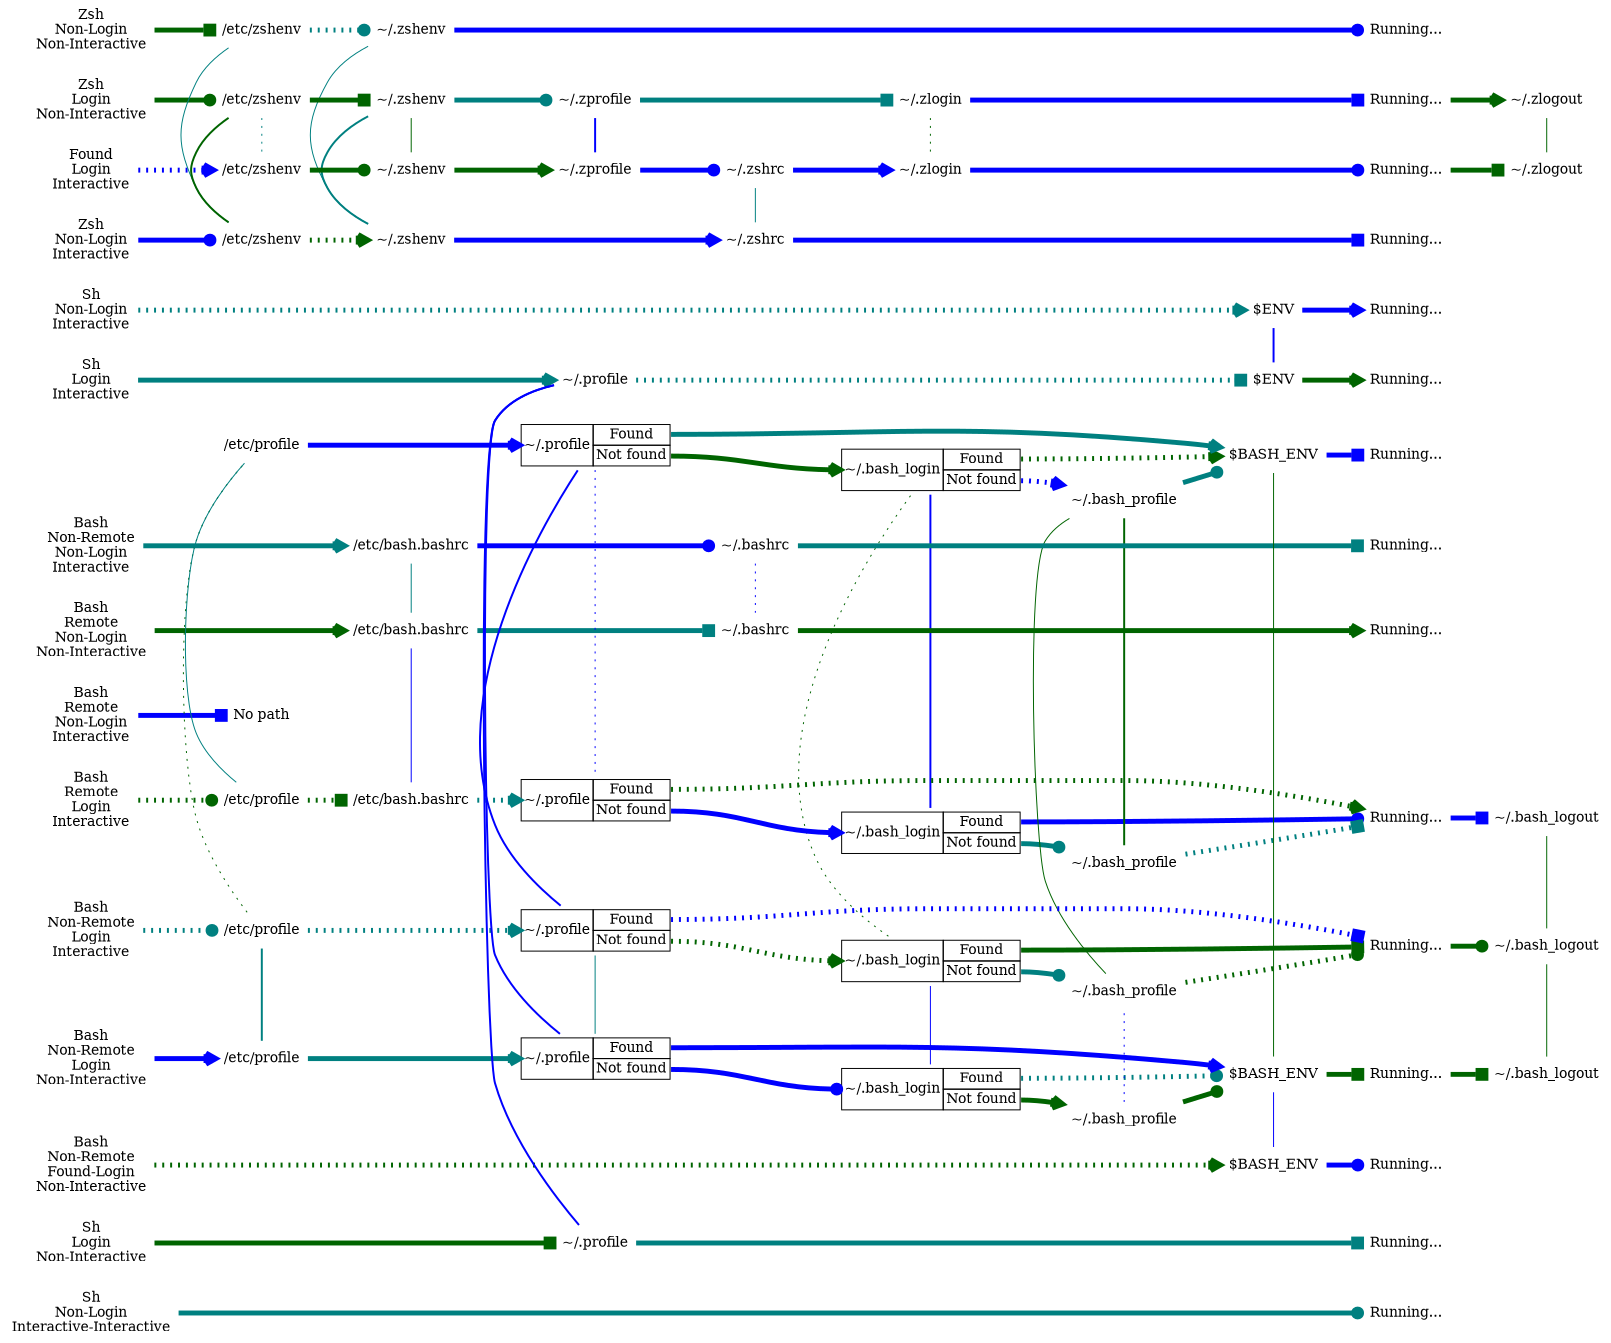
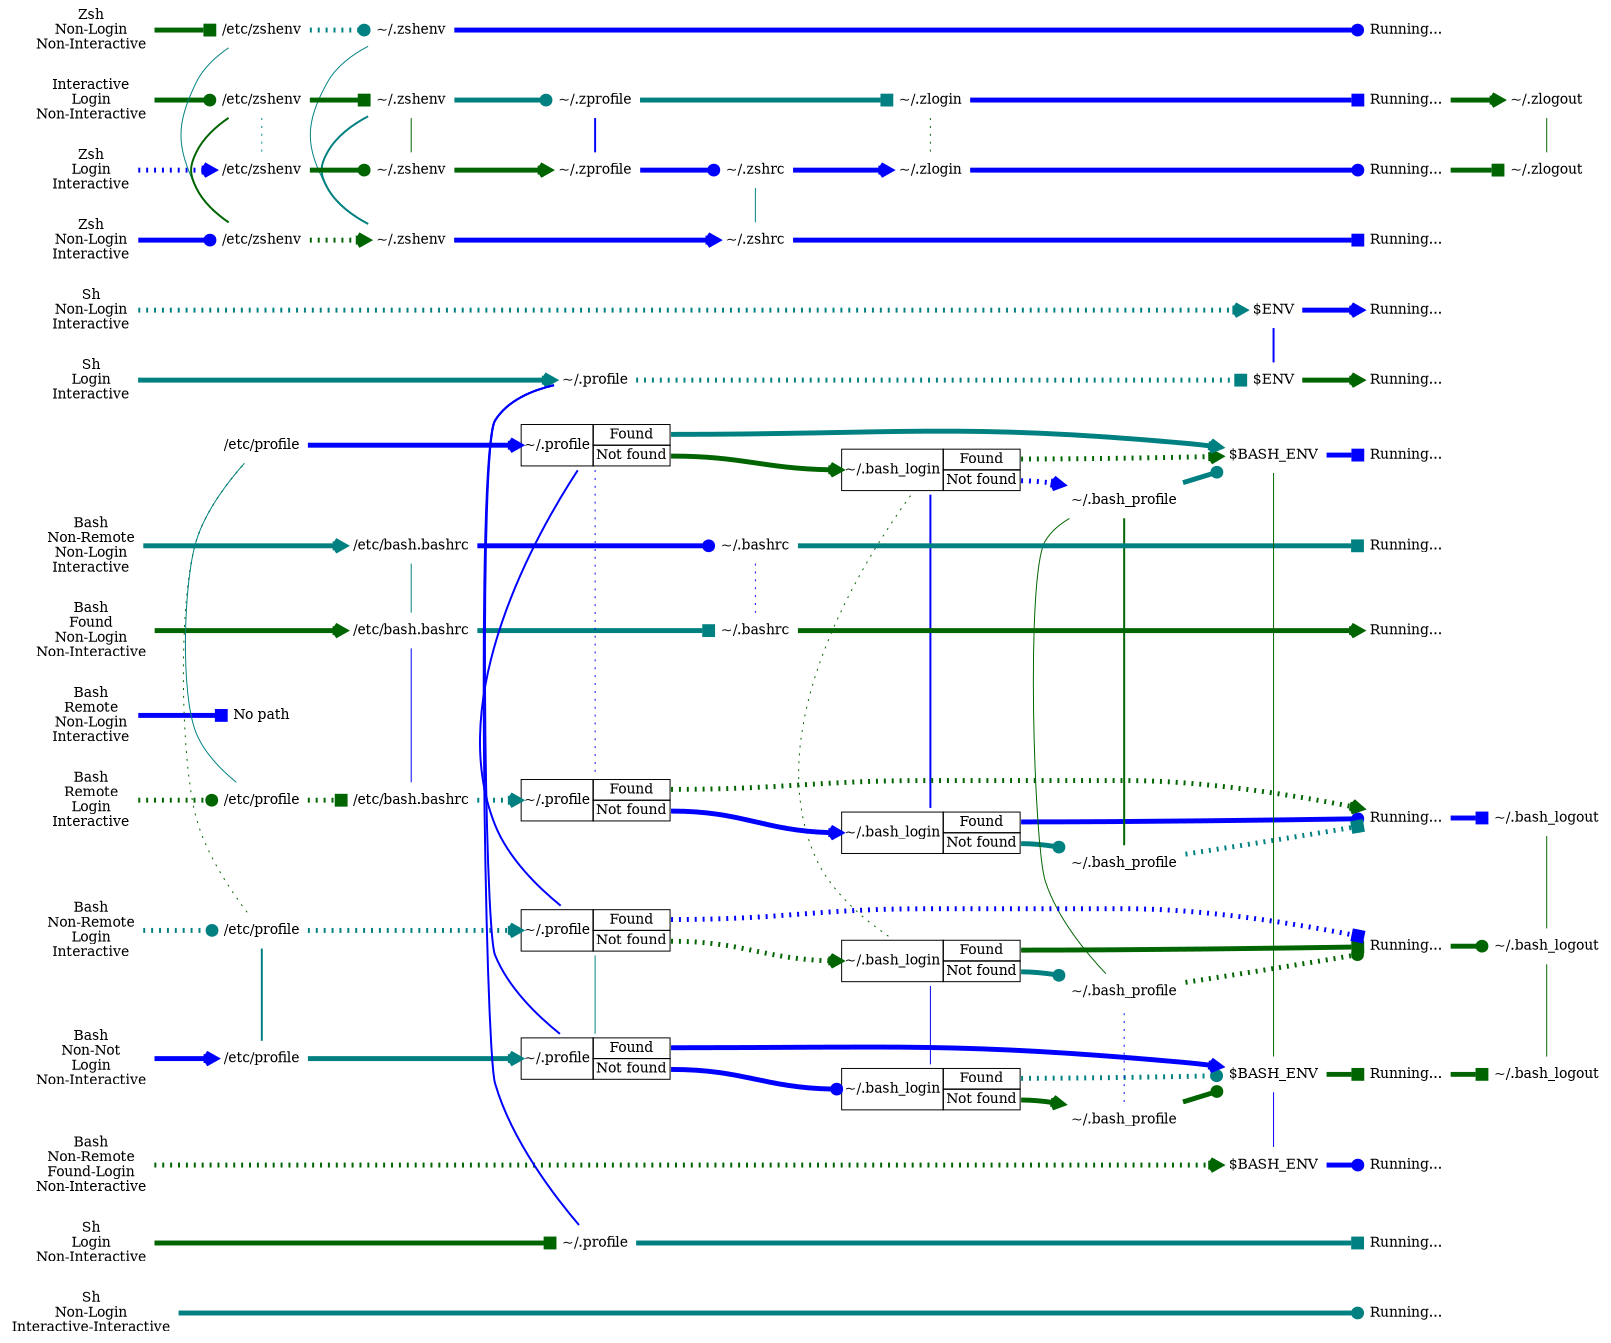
node "Zsh Login Non-Interactive": label "Zsh Login Non-Interactive" -> "Interactive Login Non-Interactive"
node "Found Login Interactive": label "Found Login Interactive" -> "Zsh Login Interactive"
node "Bash Remote Non-Login Non-Interactive": label "Bash Remote Non-Login Non-Interactive" -> "Bash Found Non-Login Non-Interactive"
node "Bash Non-Remote Login Non-Interactive": label "Bash Non-Remote Login Non-Interactive" -> "Bash Non-Not Login Non-Interactive"
